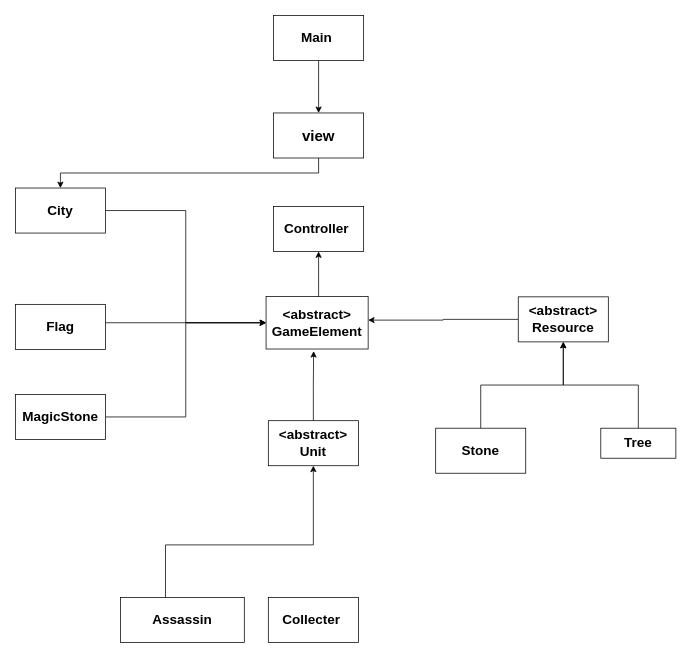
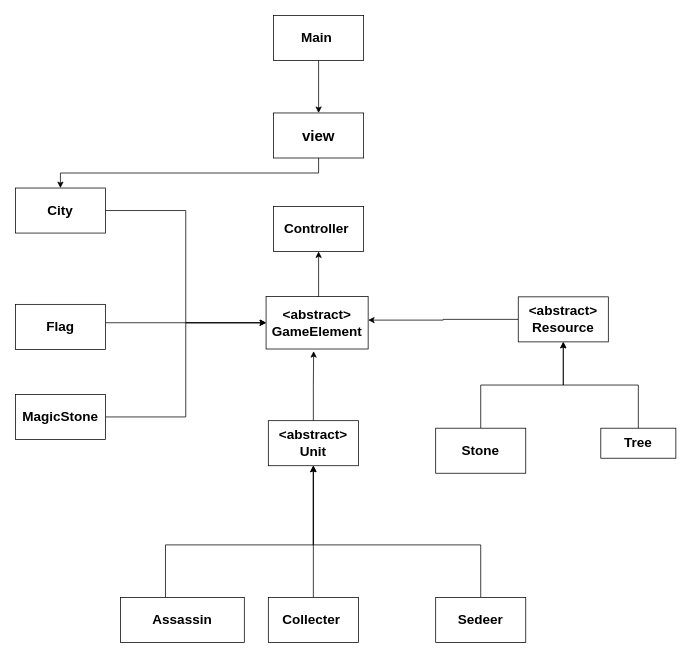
edge "Sedeer" -> "<abstract> Unit": added
edge "Collecter" -> "<abstract> Unit": added
node "Sedeer": added
